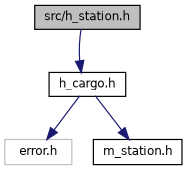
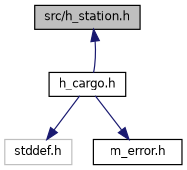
edge "src/h_station.h" -> "h_cargo.h": reversed
node "error.h": label "error.h" -> "stddef.h"
node "m_station.h": label "m_station.h" -> "m_error.h"
